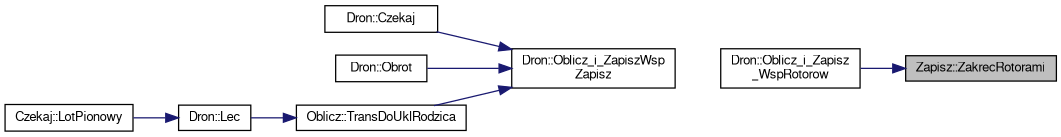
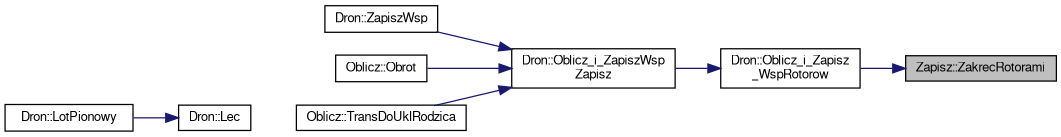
node "Dron::Czekaj": label "Dron::Czekaj" -> "Dron::ZapiszWsp"
node "Dron::Obrot": label "Dron::Obrot" -> "Oblicz::Obrot"
edge "Dron::Oblicz_i_ZapiszWsp Zapisz" -> "Dron::Oblicz_i_Zapisz _WspRotorow": added
node "Czekaj::LotPionowy": label "Czekaj::LotPionowy" -> "Dron::LotPionowy"
edge "Dron::Lec" -> "Oblicz::TransDoUklRodzica": removed
